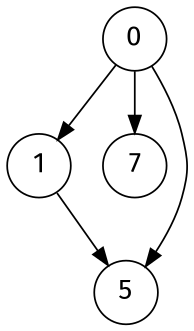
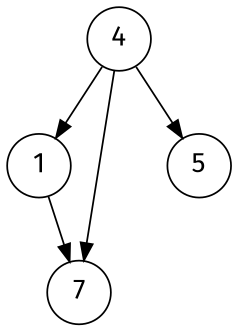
node "0": label "0" -> "4"
edge "1" -> "5": now "1" -> "7"
